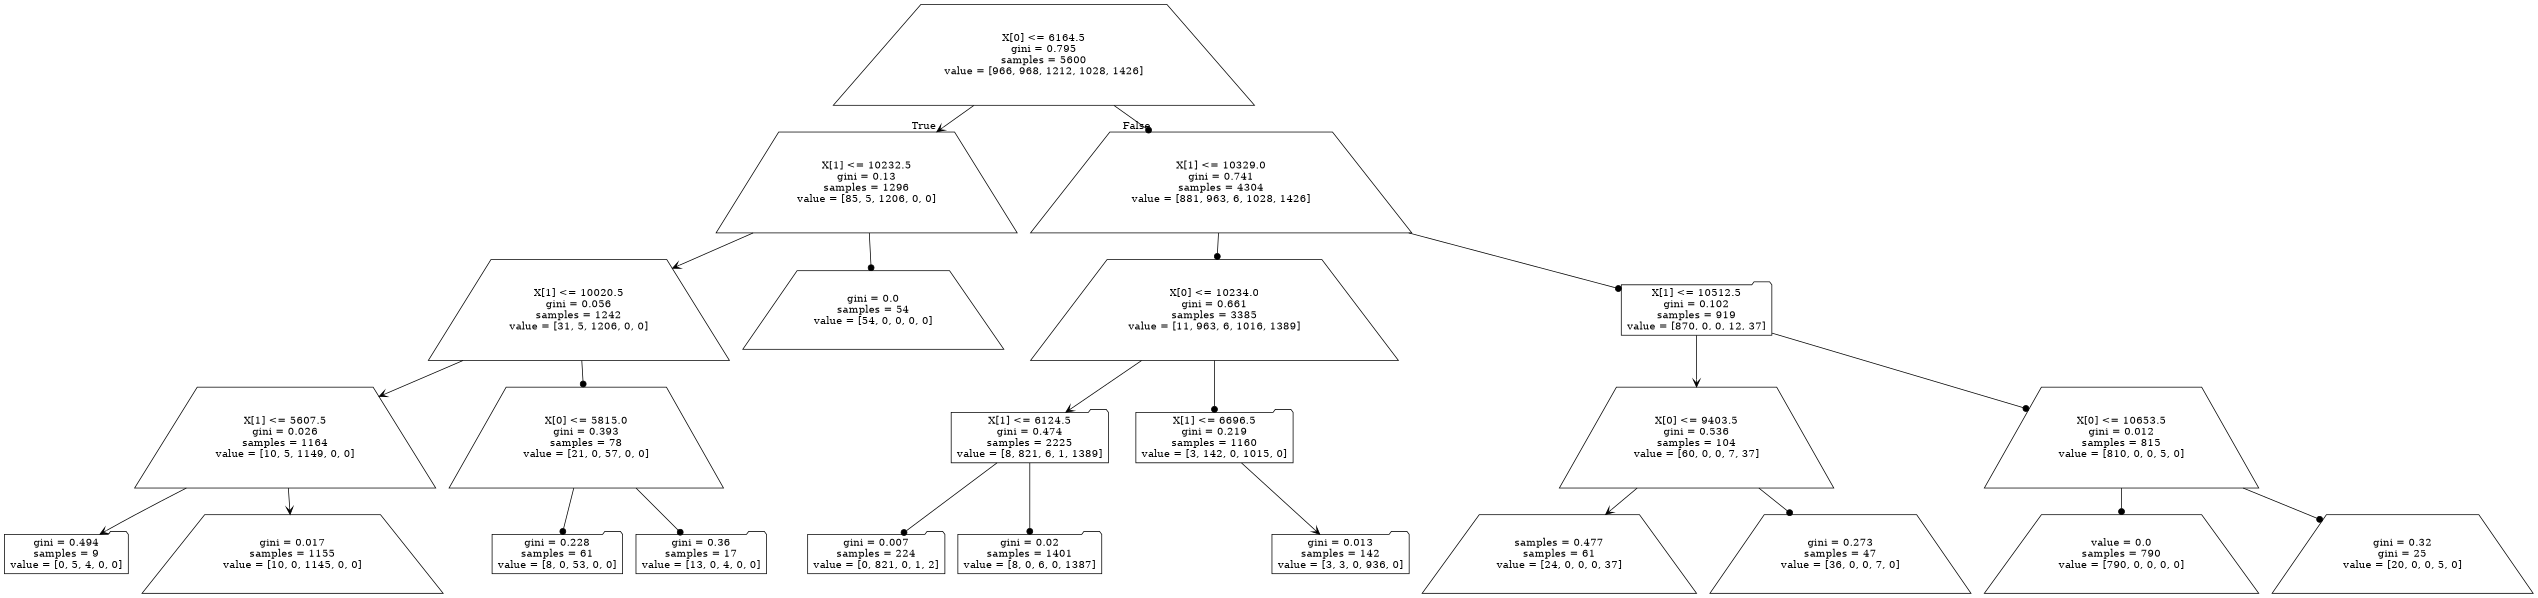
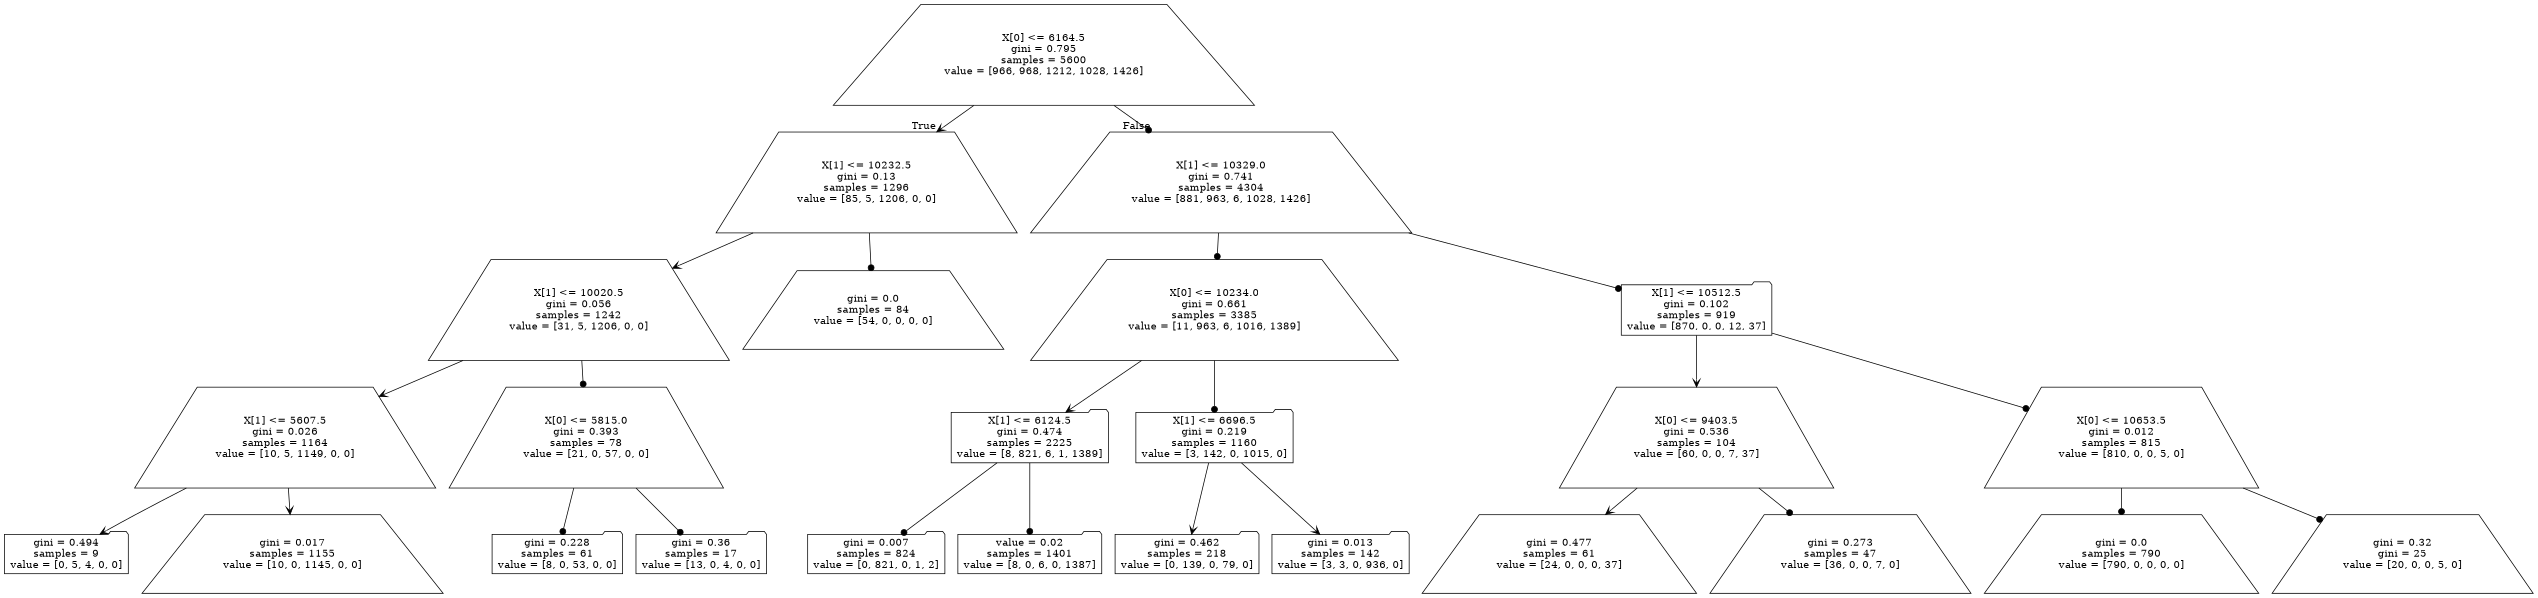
node "gini = 0.0 samples = 54 value = [54, 0, 0, 0, 0]": label "gini = 0.0 samples = 54 value = [54, 0, 0, 0, 0]" -> "gini = 0.0 samples = 84 value = [54, 0, 0, 0, 0]"
node "gini = 0.007 samples = 224 value = [0, 821, 0, 1, 2]": label "gini = 0.007 samples = 224 value = [0, 821, 0, 1, 2]" -> "gini = 0.007 samples = 824 value = [0, 821, 0, 1, 2]"
node "gini = 0.02 samples = 1401 value = [8, 0, 6, 0, 1387]": label "gini = 0.02 samples = 1401 value = [8, 0, 6, 0, 1387]" -> "value = 0.02 samples = 1401 value = [8, 0, 6, 0, 1387]"
node "gini = 0.462 samples = 218 value = [0, 139, 0, 79, 0]": added
node "samples = 0.477 samples = 61 value = [24, 0, 0, 0, 37]": label "samples = 0.477 samples = 61 value = [24, 0, 0, 0, 37]" -> "gini = 0.477 samples = 61 value = [24, 0, 0, 0, 37]"
node "value = 0.0 samples = 790 value = [790, 0, 0, 0, 0]": label "value = 0.0 samples = 790 value = [790, 0, 0, 0, 0]" -> "gini = 0.0 samples = 790 value = [790, 0, 0, 0, 0]"
